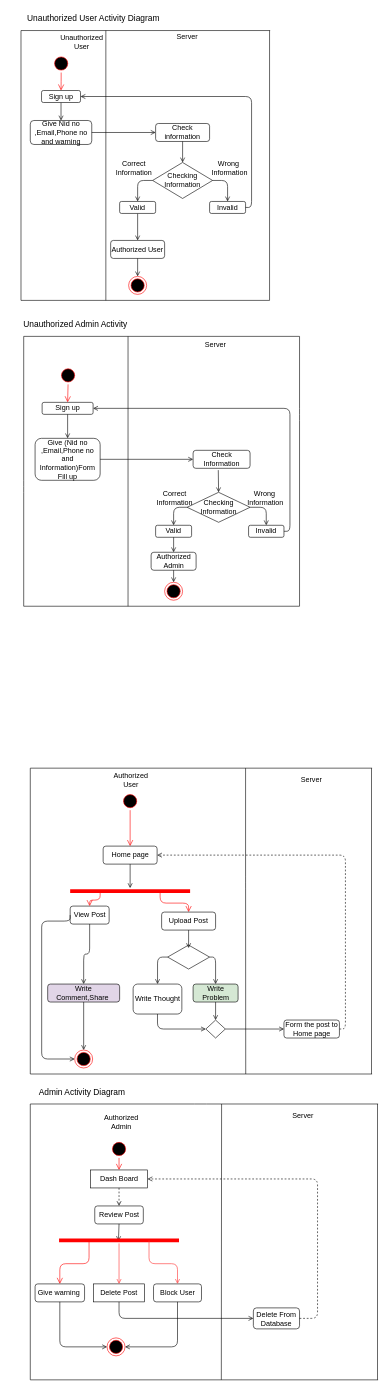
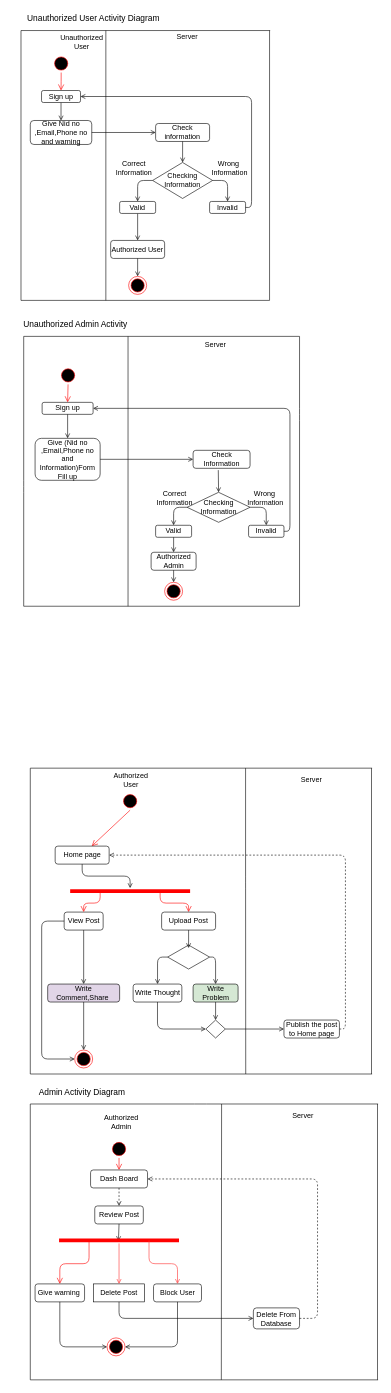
node "Home page": moved (130, 855) -> (82, 855)
node "View Post": moved (90, 915) -> (84, 921)
node "Write Thought": size 49x30 -> 49x18
node "Form the post to Home page": label "Form the post to Home page" -> "Publish the post to Home page"
node "Dash Board": shape rectangle -> rounded rectangle
